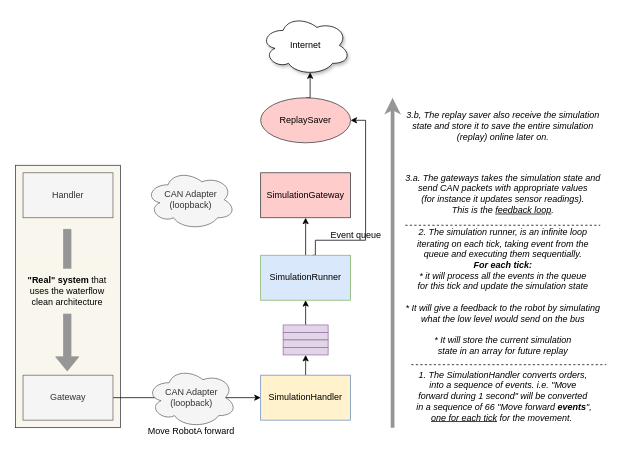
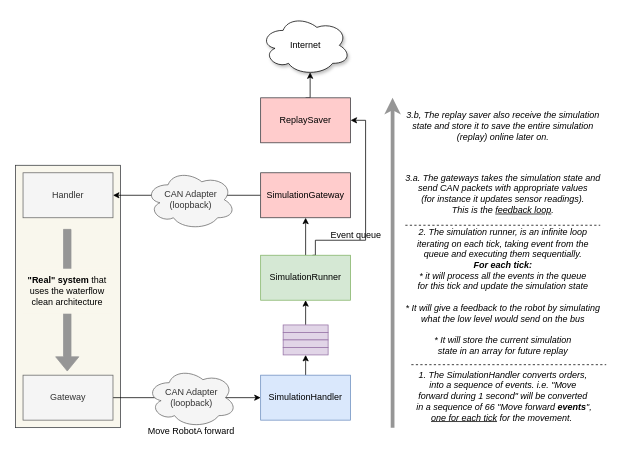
node "ReplaySaver": shape ellipse -> rectangle
edge "SimulationGateway" -> "Handler": added
node "SimulationRunner": fillcolor #dae8fc -> #d5e8d4
node "SimulationHandler": fillcolor #fff2cc -> #dae8fc
